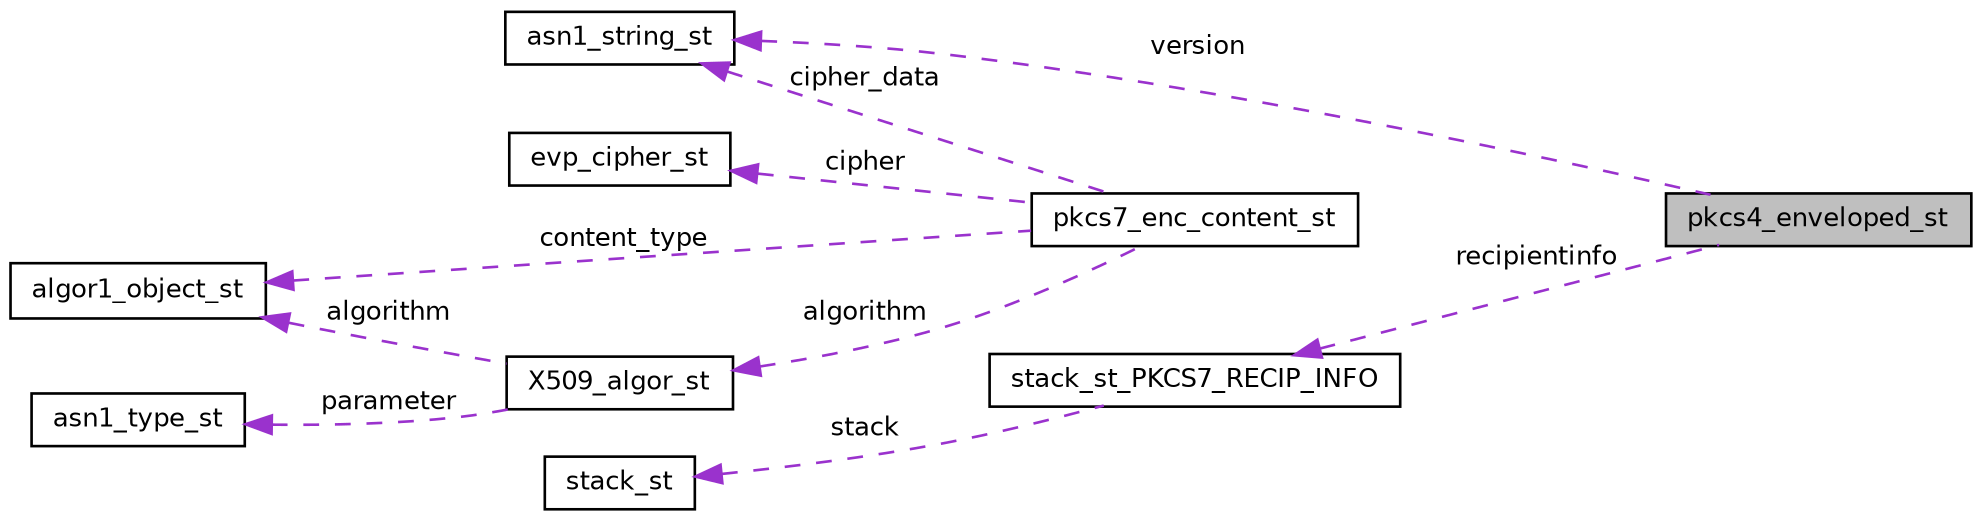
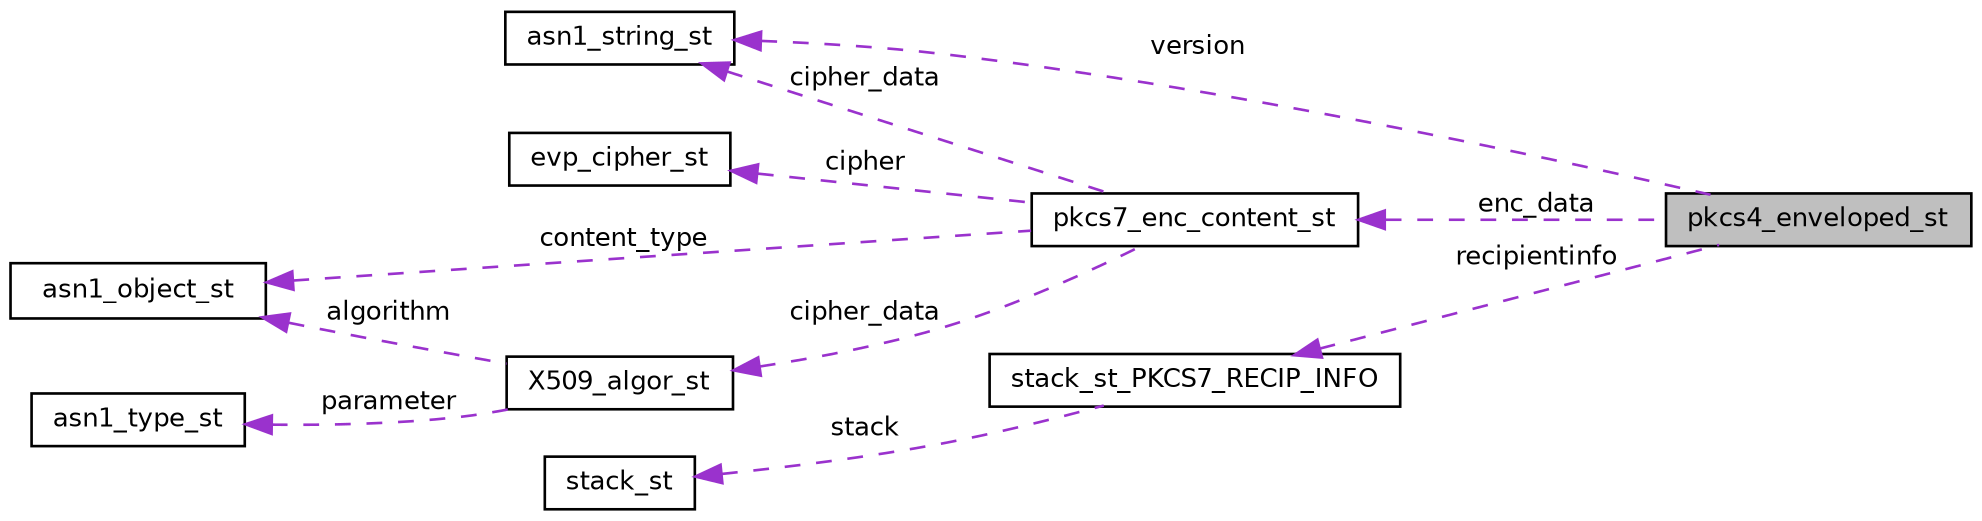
edge "pkcs4_enveloped_st" -> "pkcs7_enc_content_st": added, label "enc_data"
node "algor1_object_st": label "algor1_object_st" -> "asn1_object_st"
edge "pkcs7_enc_content_st" -> "X509_algor_st": label " algorithm" -> " cipher_data"
